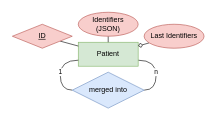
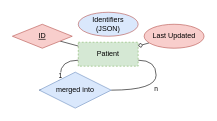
node "Identifiers (JSON)": fillcolor #f8cecc -> #dae8fc
node "Last Identifiers": label "Last Identifiers" -> "Last Updated"
edge "Identifiers (JSON)" -- "Patient": removed
node "Patient": style solid -> dashed
node "merged into": moved (108, 90) -> (75, 90)
